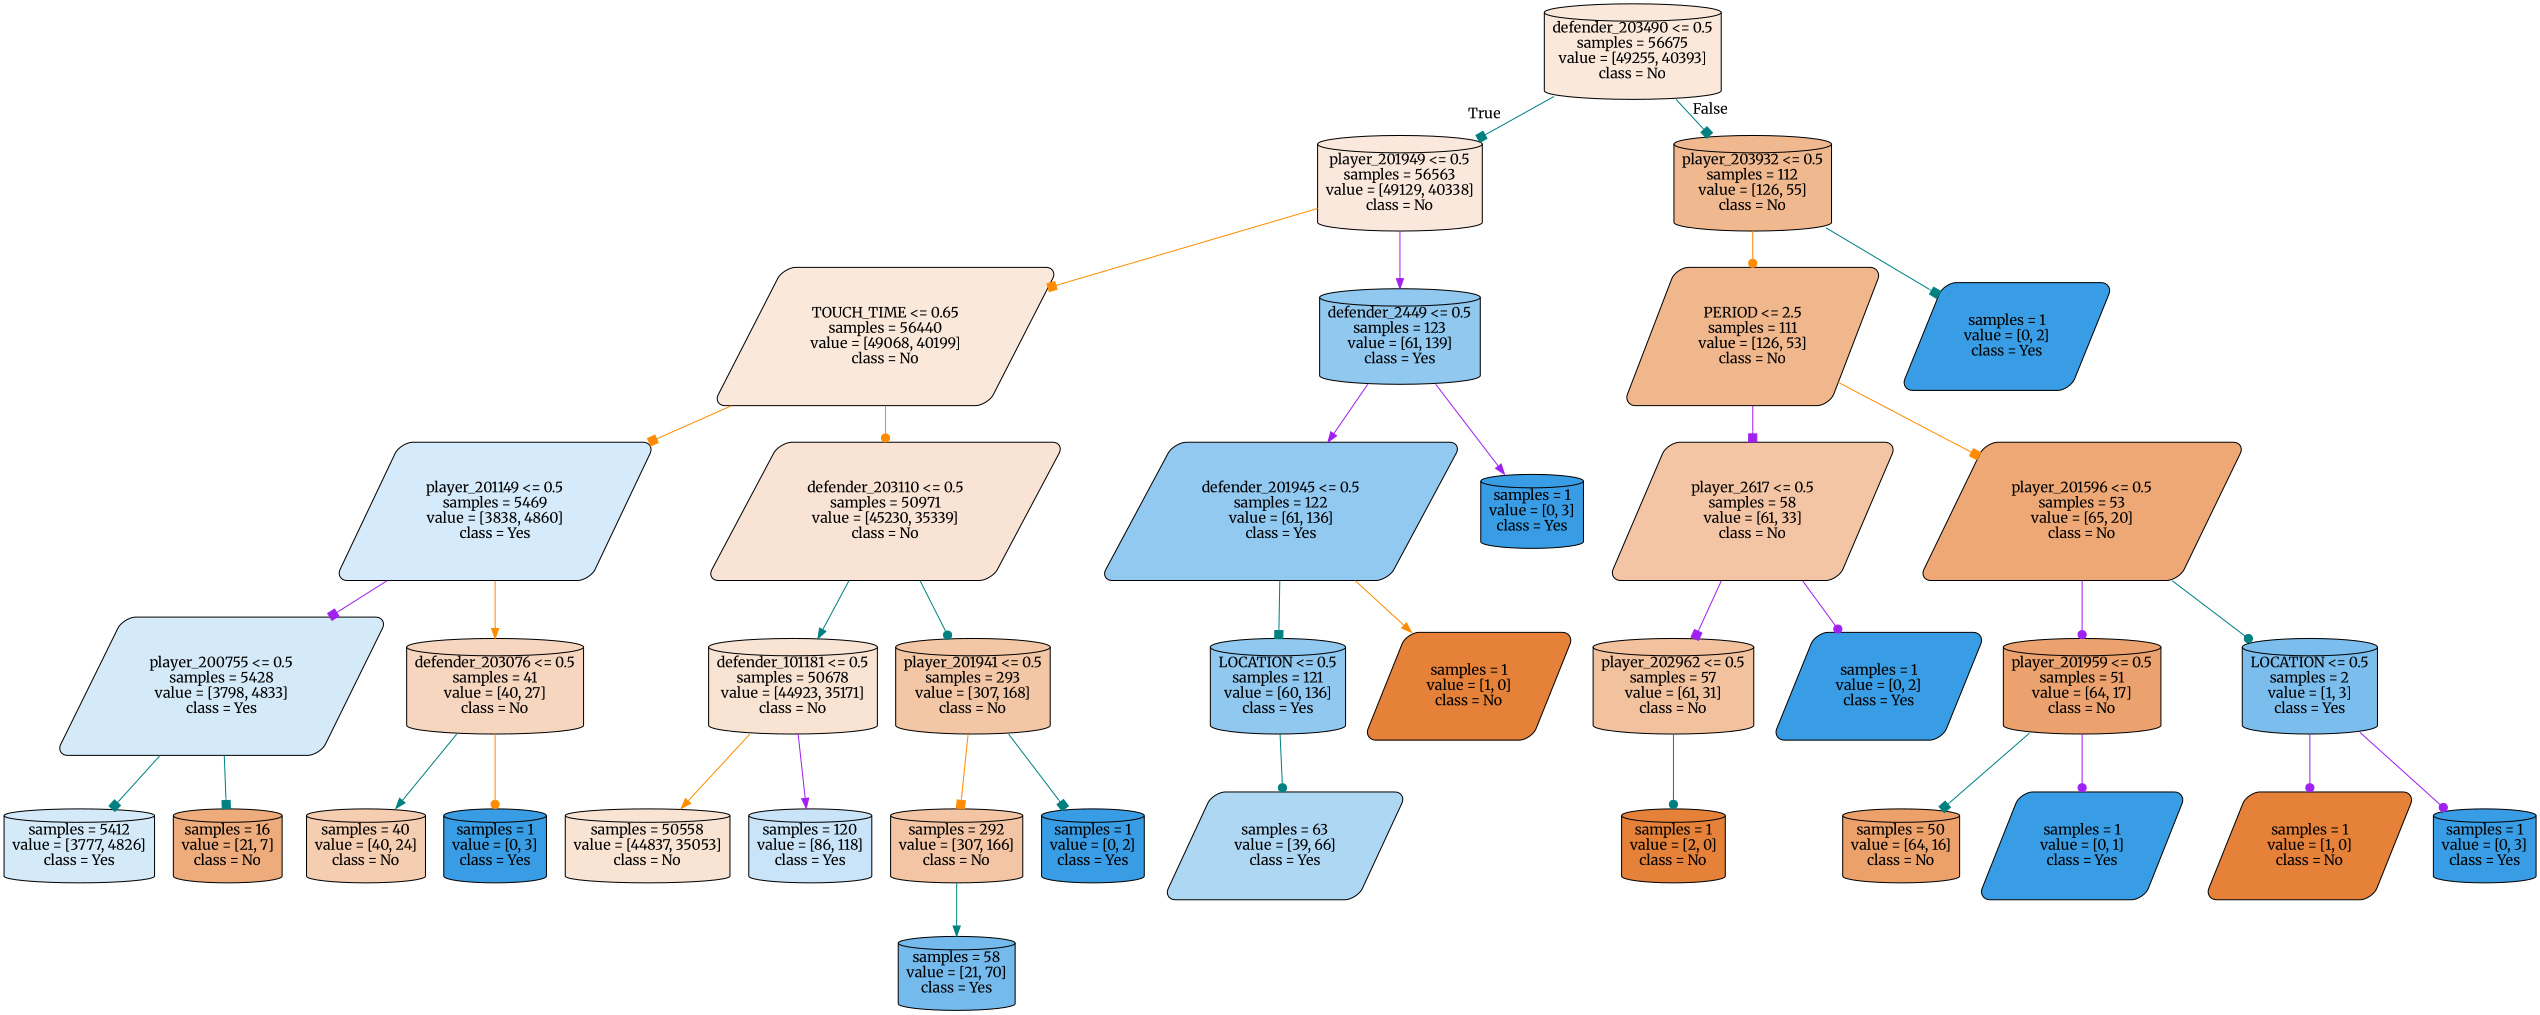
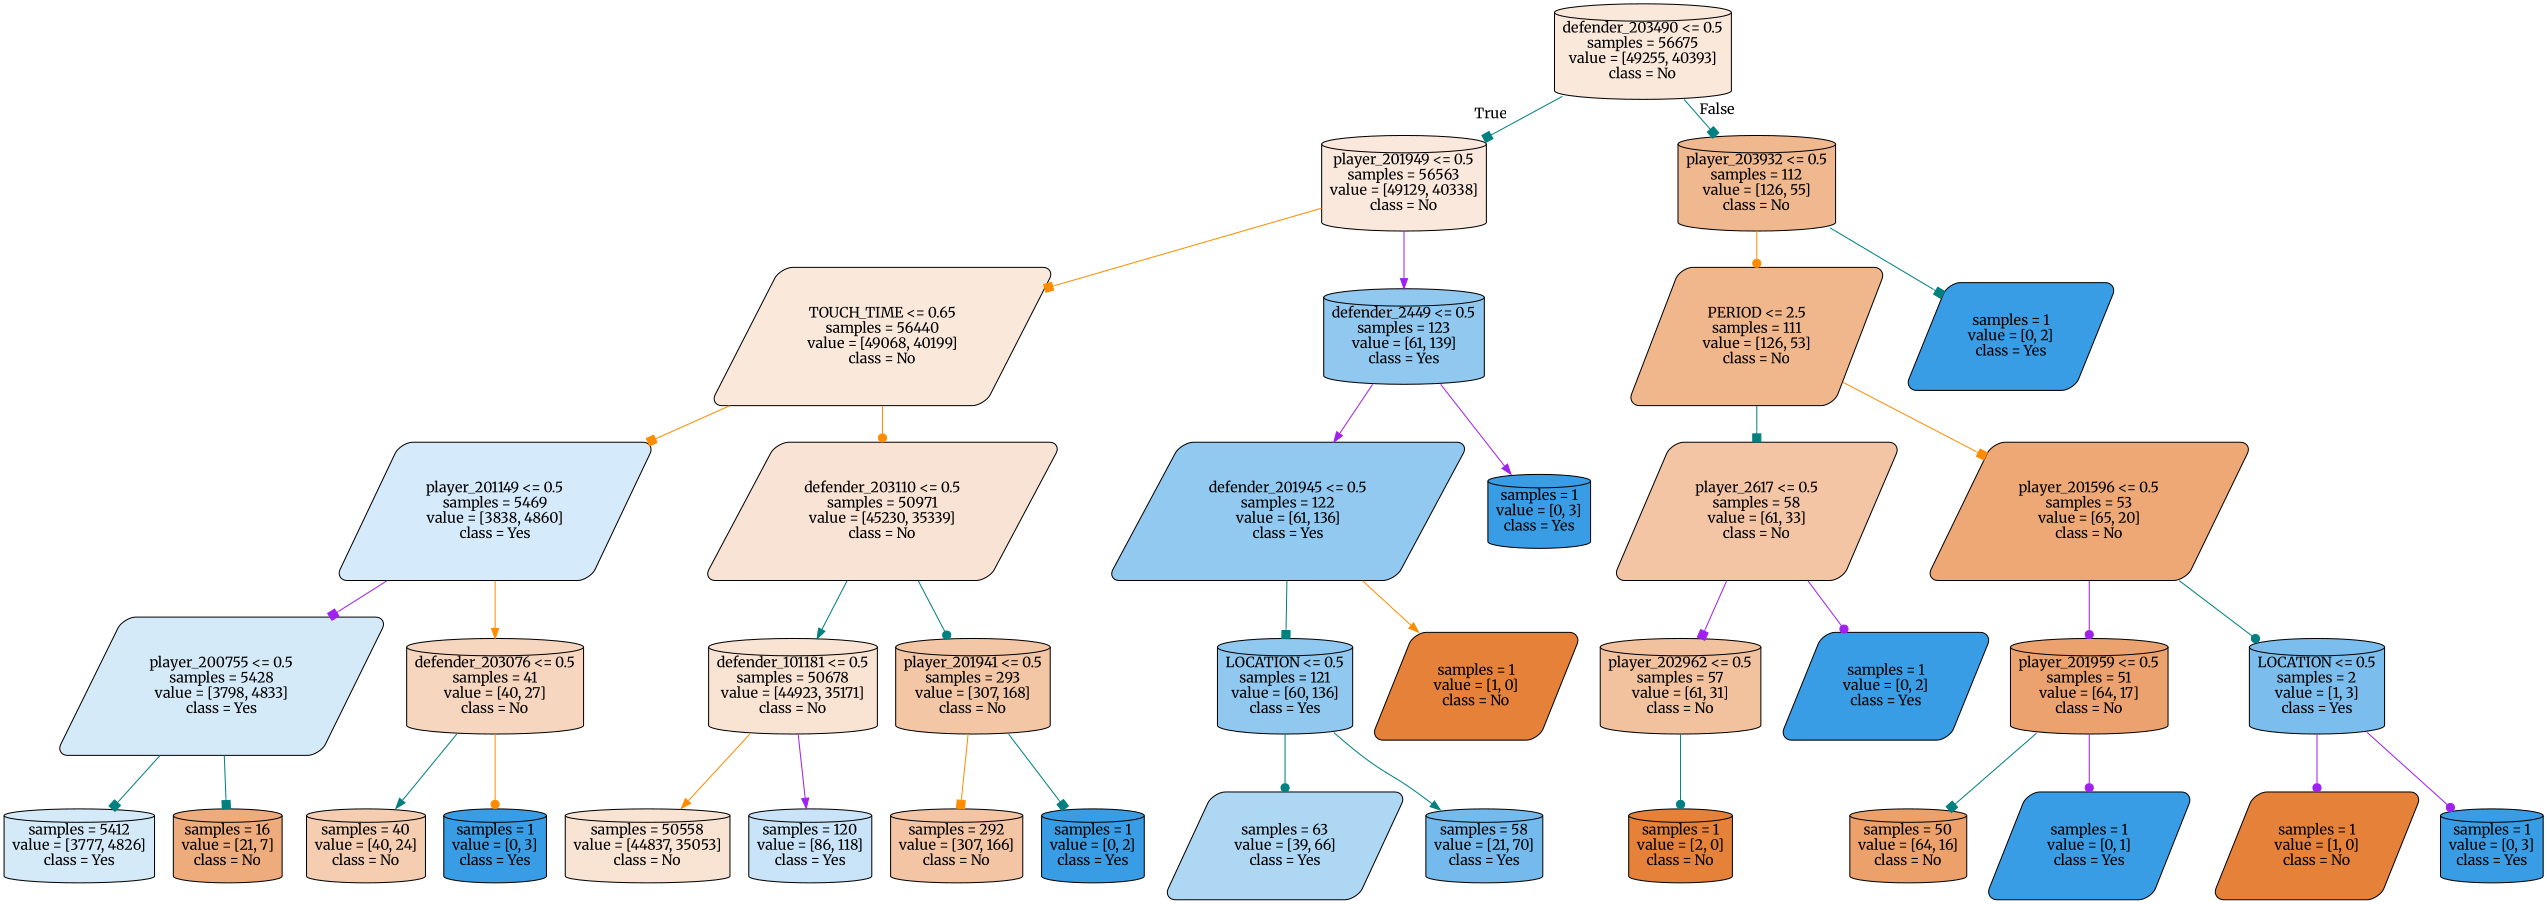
edge "PERIOD <= 2.5 samples = 111 value = [126, 53] class = No" -> "player_2617 <= 0.5 samples = 58 value = [61, 33] class = No": color purple -> teal
edge "samples = 292 value = [307, 166] class = No" -> "samples = 58 value = [21, 70] class = Yes": now "LOCATION <= 0.5 samples = 121 value = [60, 136] class = Yes" -> "samples = 58 value = [21, 70] class = Yes"
